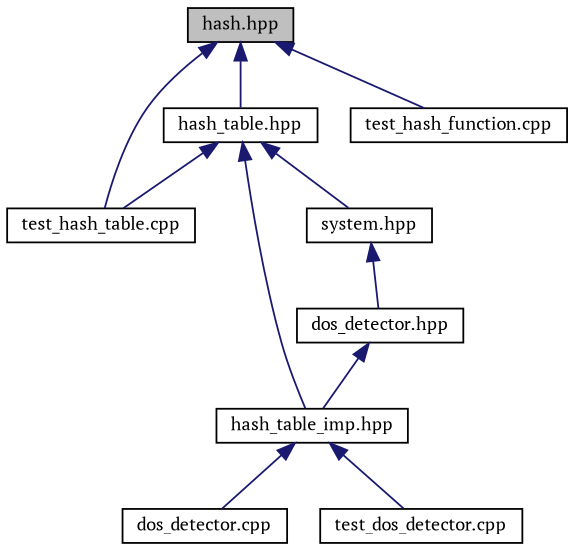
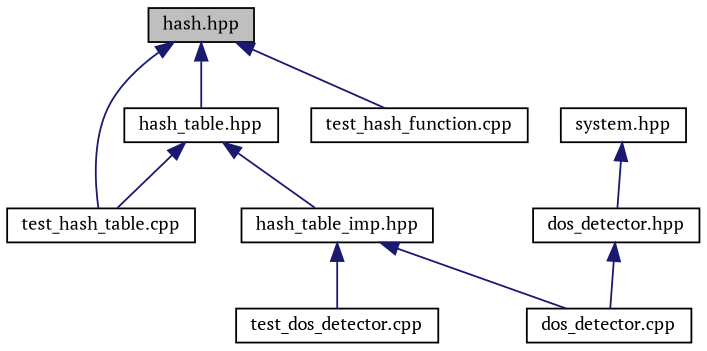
edge "system.hpp" -> "hash_table.hpp": removed
edge "hash_table_imp.hpp" -> "dos_detector.hpp": now "dos_detector.cpp" -> "dos_detector.hpp"
